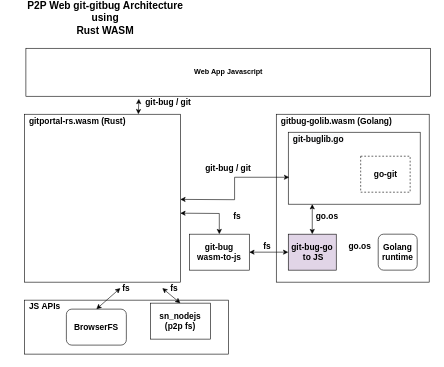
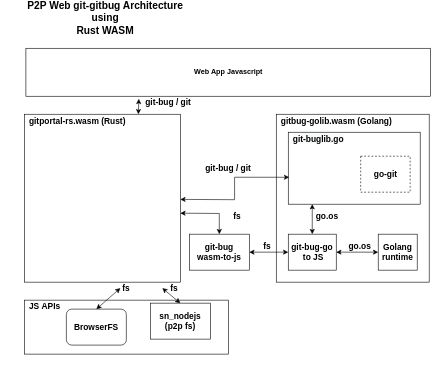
node "git-bug-go to JS": fillcolor #e1d5e7 -> #ffffff
edge "git-bug-go to JS" -- "Golang runtime": added
node "Golang runtime": shape rounded rectangle -> rectangle
